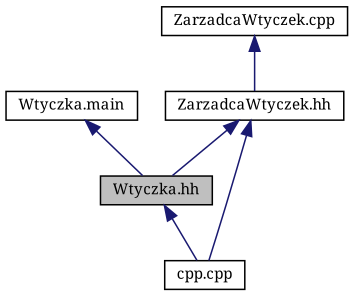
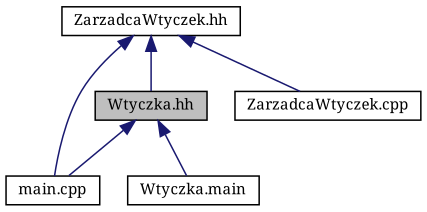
edge "ZarzadcaWtyczek.hh" -> "ZarzadcaWtyczek.cpp": reversed
edge "Wtyczka.hh" -> "Wtyczka.main": reversed
node "cpp.cpp": label "cpp.cpp" -> "main.cpp"
